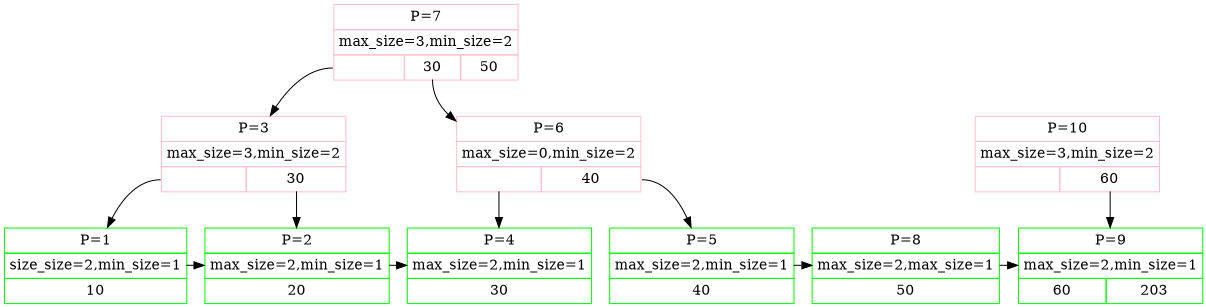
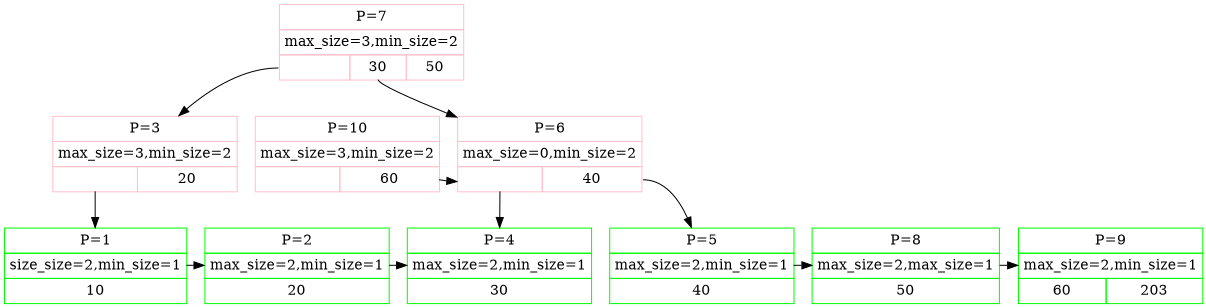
node "P=3": text "30" -> "20"
edge "P=3" -> "P=2": removed
edge "P=10" -> "P=9": now "P=10" -> "P=6"
